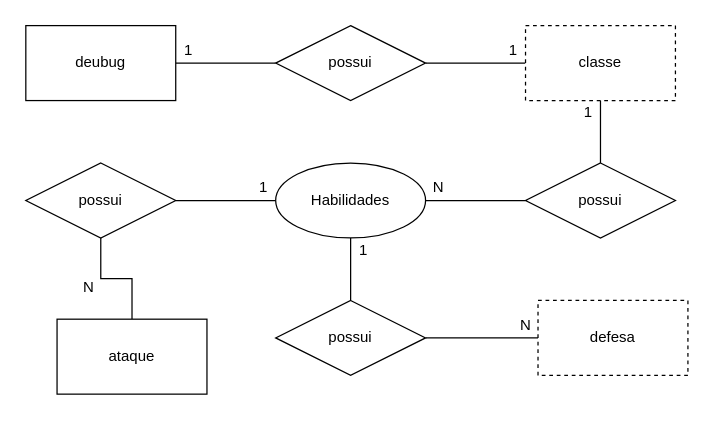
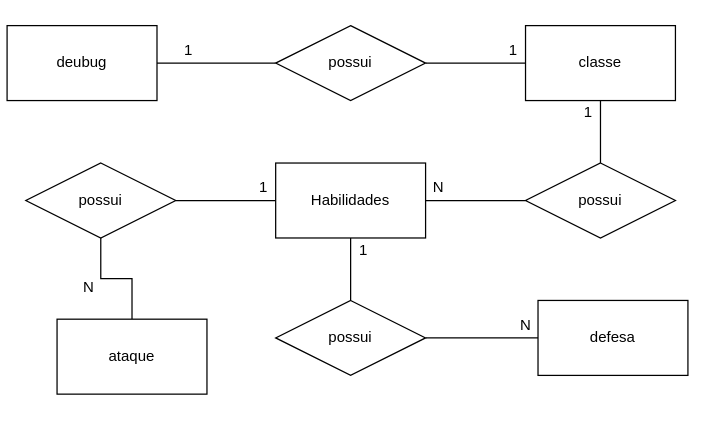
node "deubug": moved (101, 63) -> (82, 63)
node "classe": style dashed -> solid
node "Habilidades": shape ellipse -> rectangle
node "defesa": style dashed -> solid
